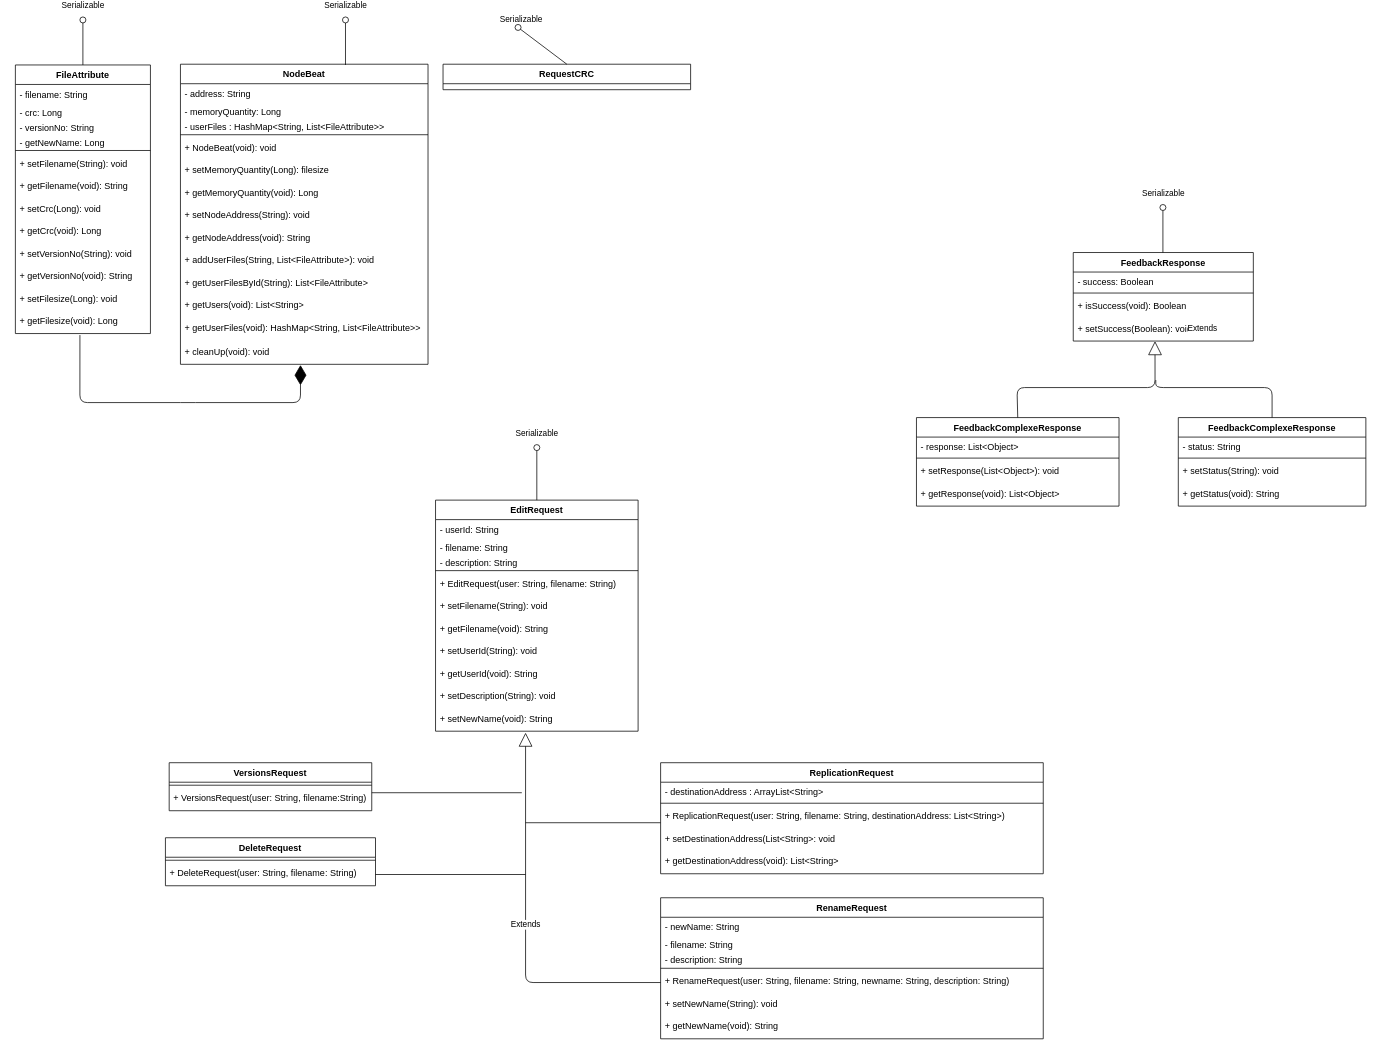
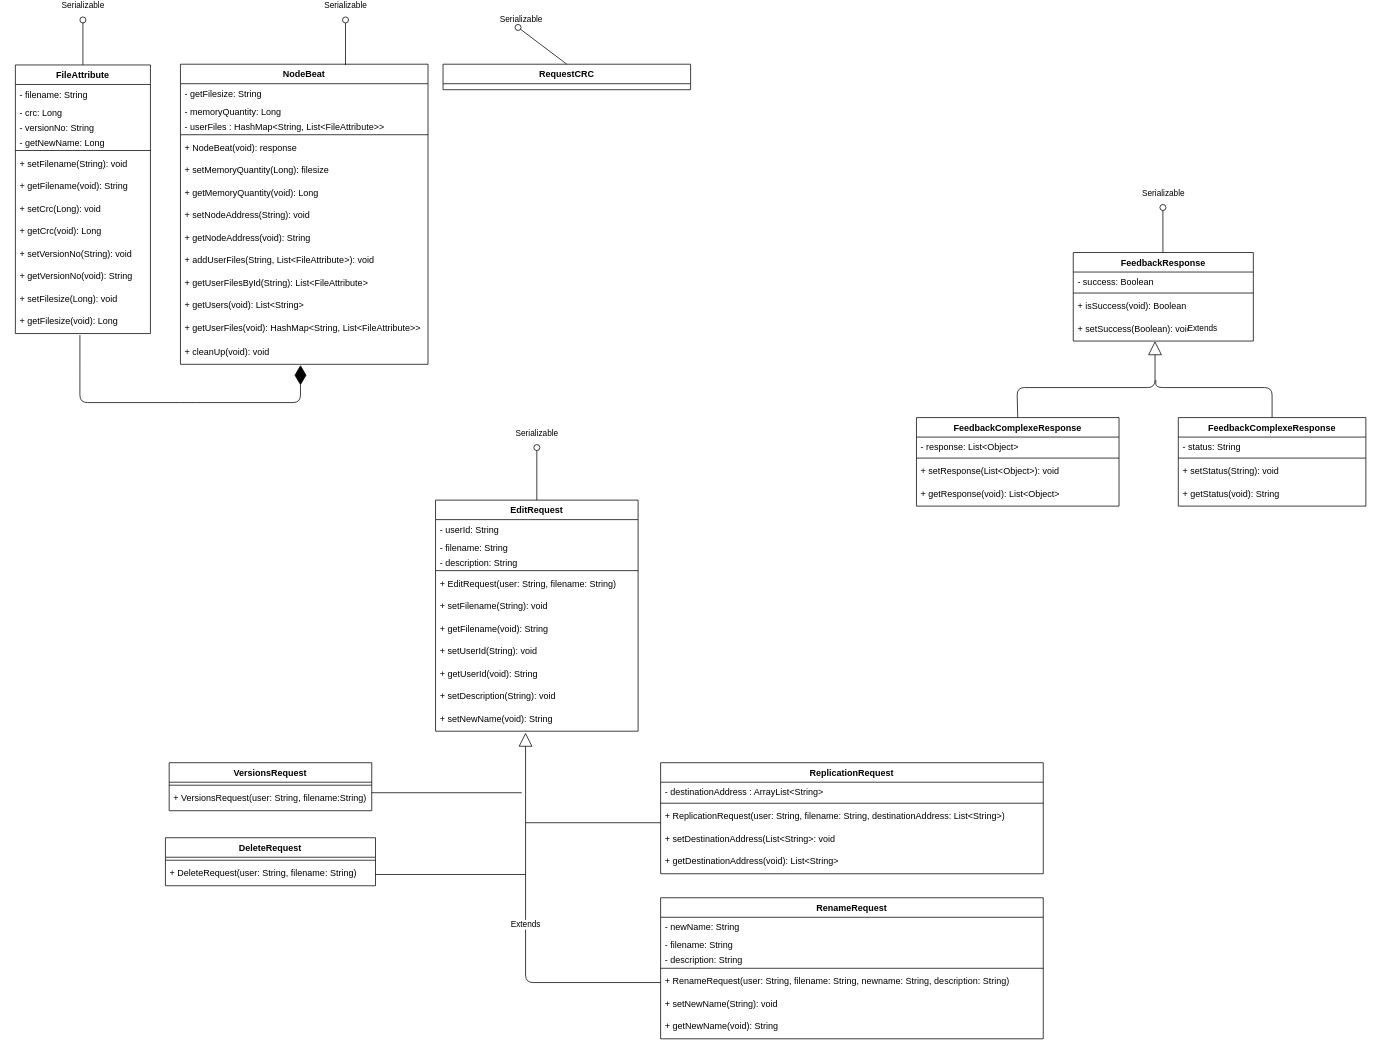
node "- address: String": label "- address: String" -> "- getFilesize: String"
node "+ NodeBeat(void): void": label "+ NodeBeat(void): void" -> "+ NodeBeat(void): response"
